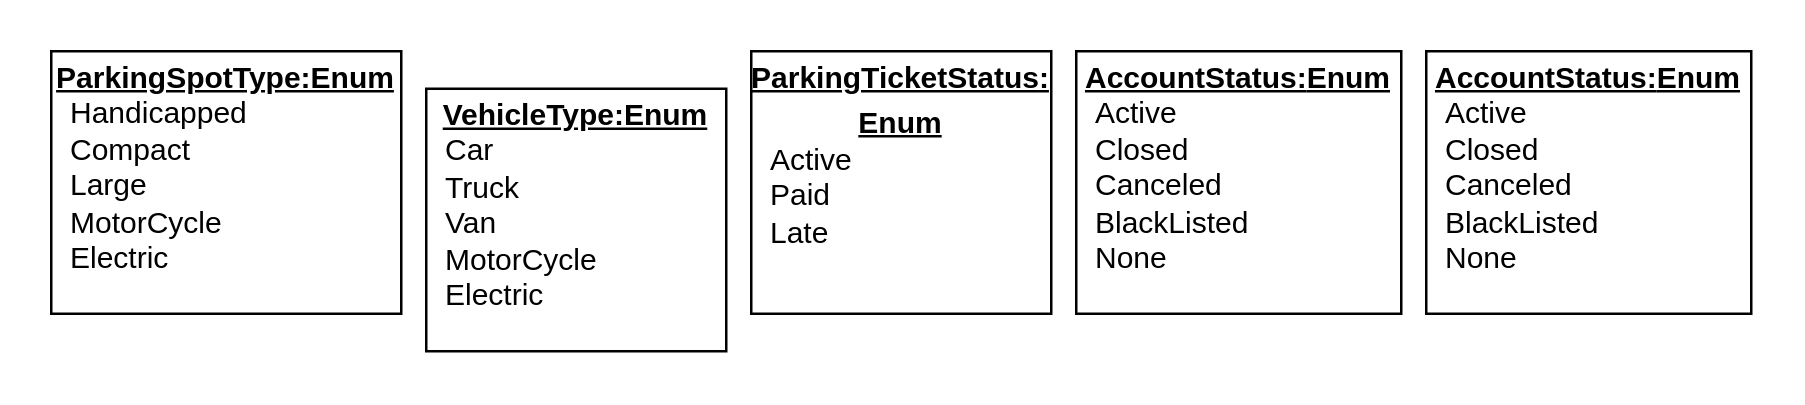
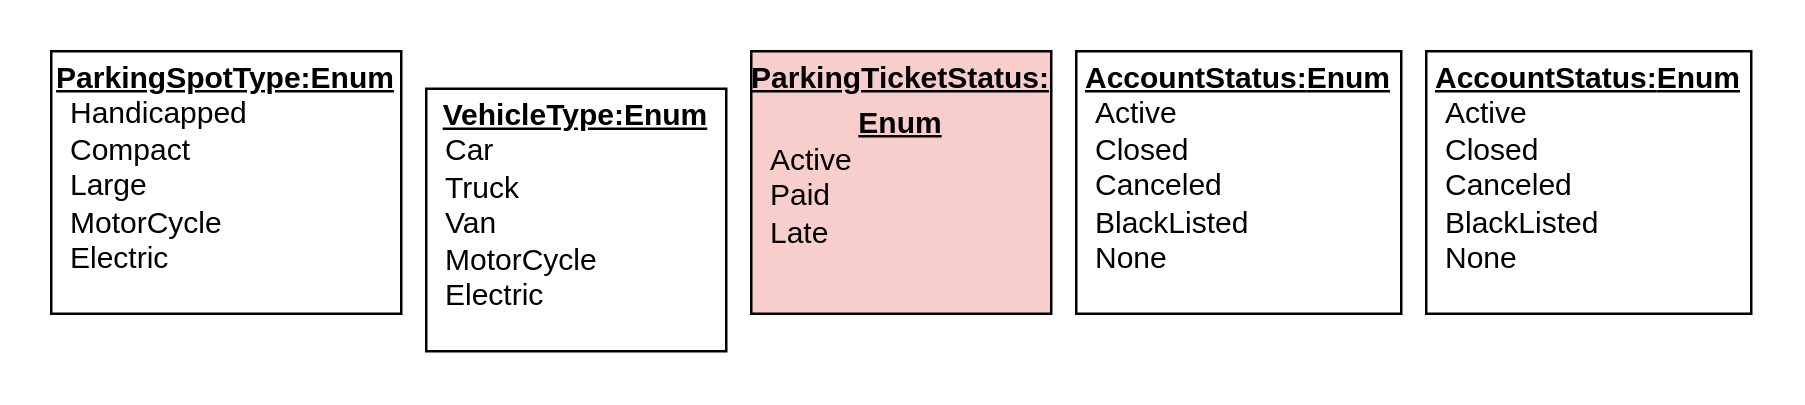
node "ParkingTicketStatus: Enum Active Paid Late": fillcolor #ffffff -> #f8cecc
